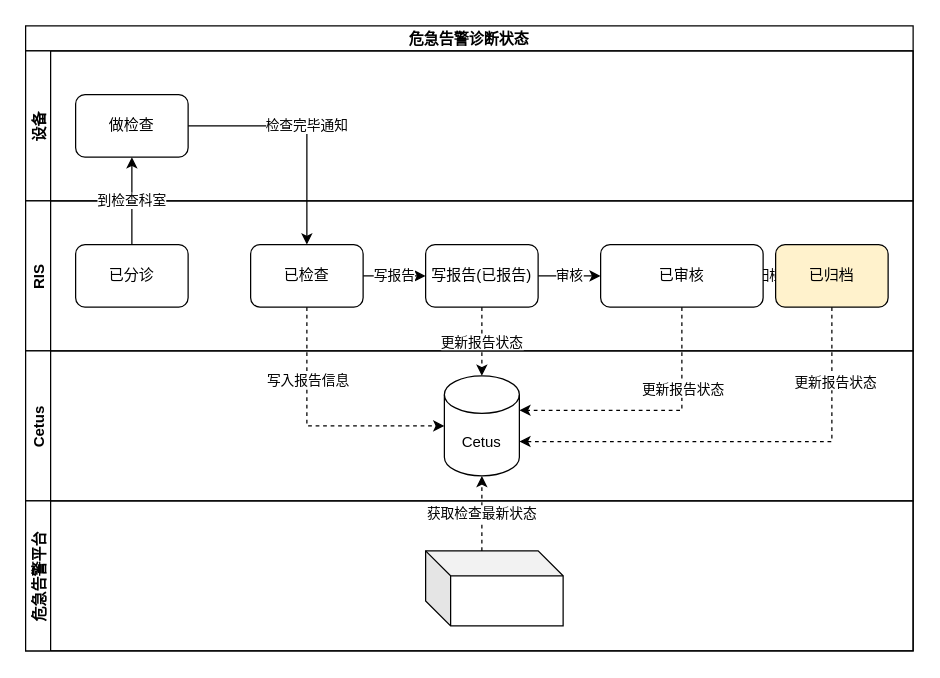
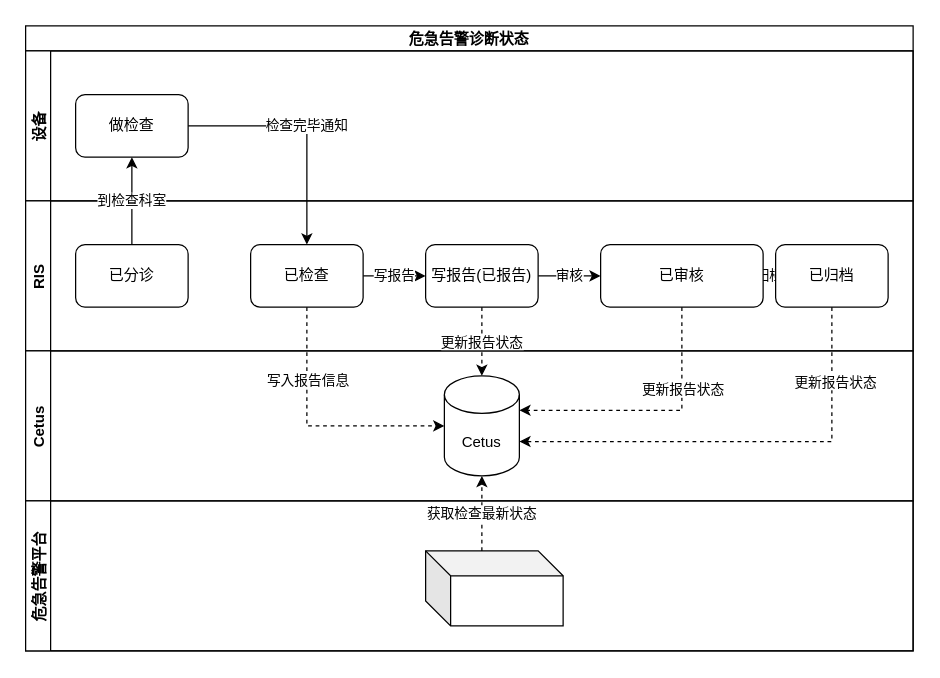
node "已归档": fillcolor #fff2cc -> #ffffff
